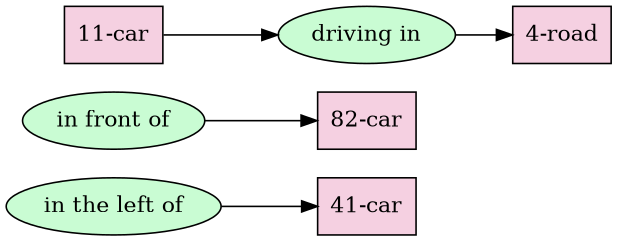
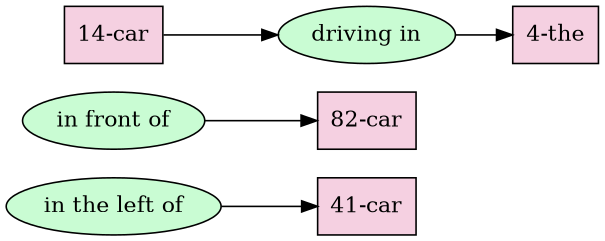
node "11-car": label "11-car" -> "14-car"
node "4-road": label "4-road" -> "4-the"
